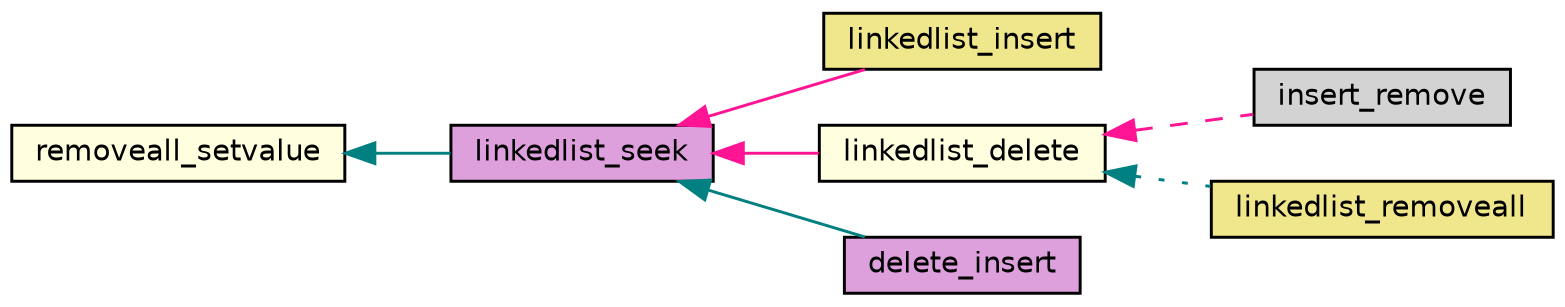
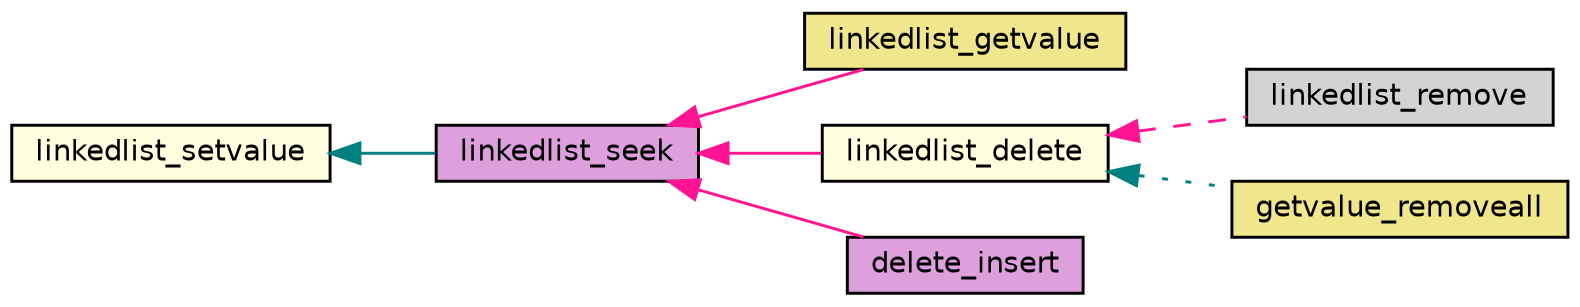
node "linkedlist_insert": label "linkedlist_insert" -> "linkedlist_getvalue"
node "insert_remove": label "insert_remove" -> "linkedlist_remove"
node "removeall_setvalue": label "removeall_setvalue" -> "linkedlist_setvalue"
node "linkedlist_removeall": label "linkedlist_removeall" -> "getvalue_removeall"
edge "delete_insert" -> "linkedlist_seek": color teal -> deeppink
